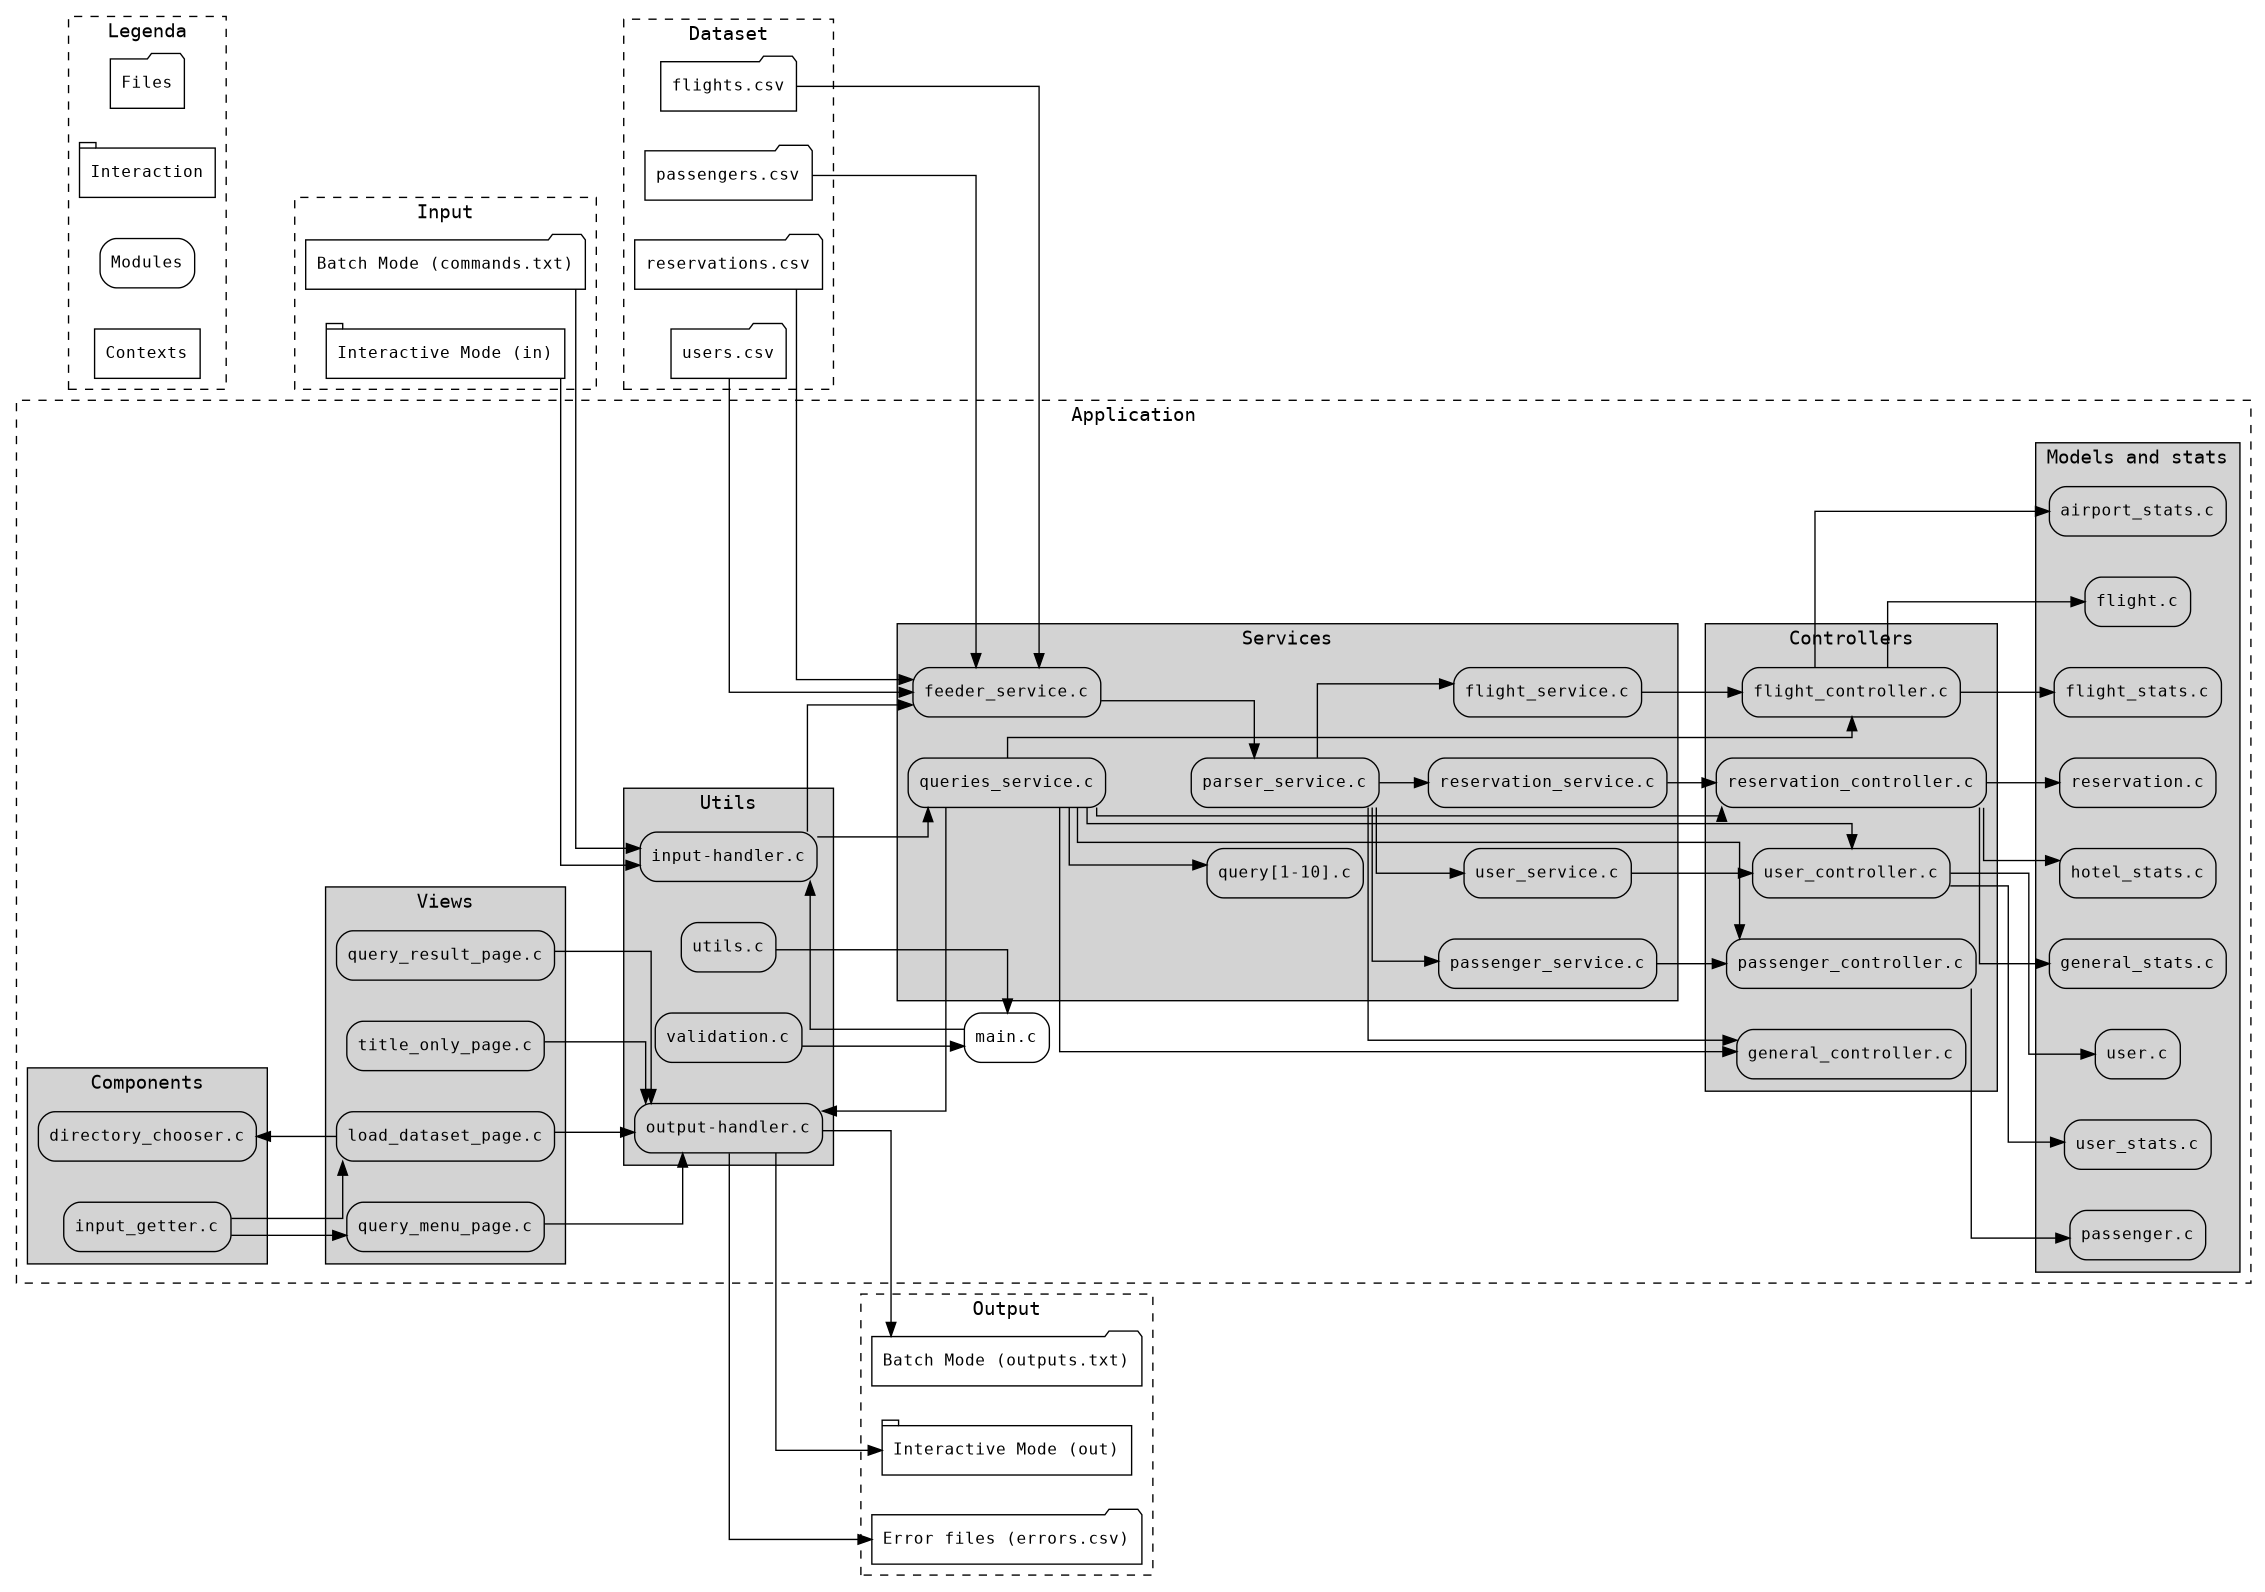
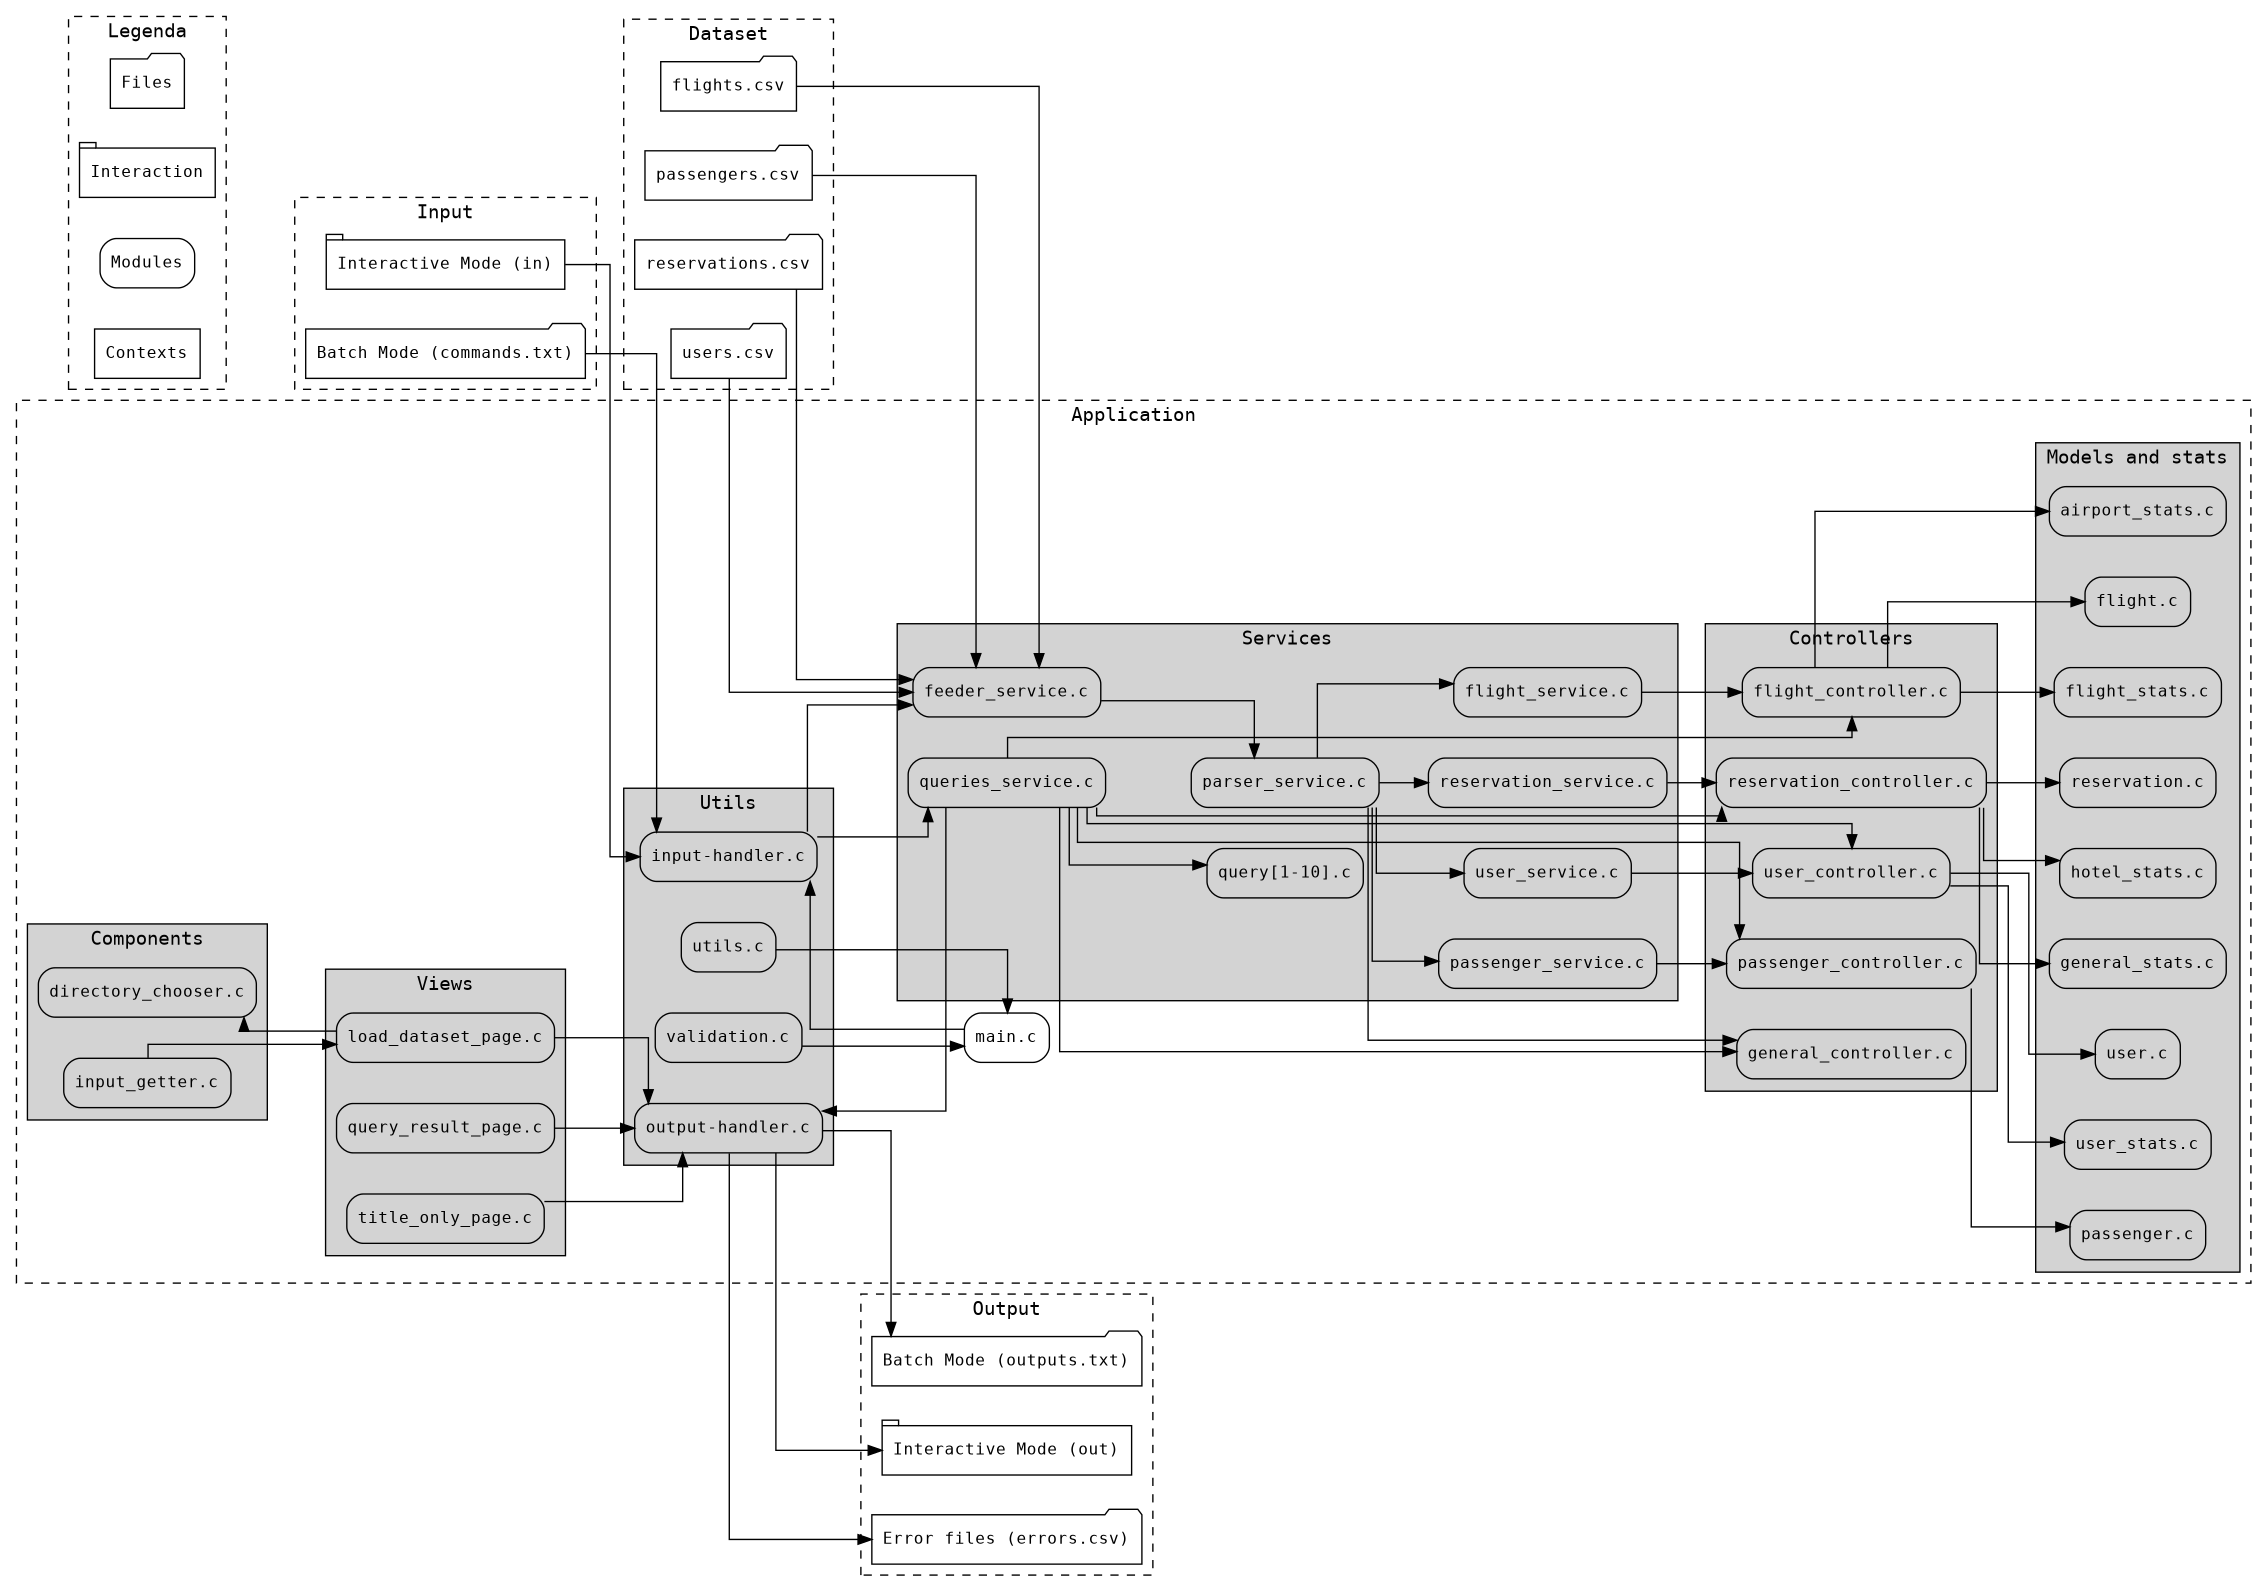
node "query_menu_page.c": removed
